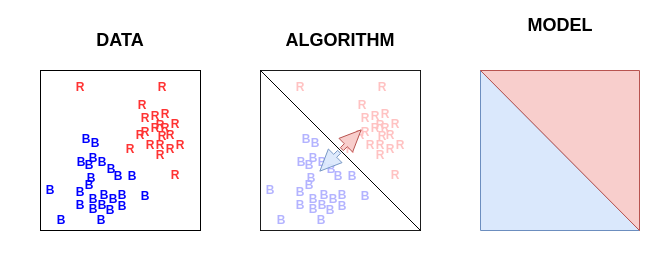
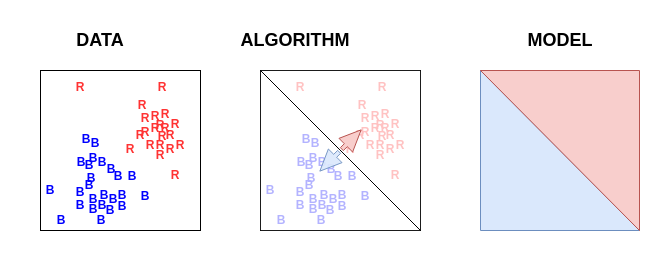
node "MODEL": moved (561, 26) -> (561, 41)
node "DATA": moved (121, 41) -> (101, 41)
node "ALGORITHM": moved (341, 41) -> (296, 41)
